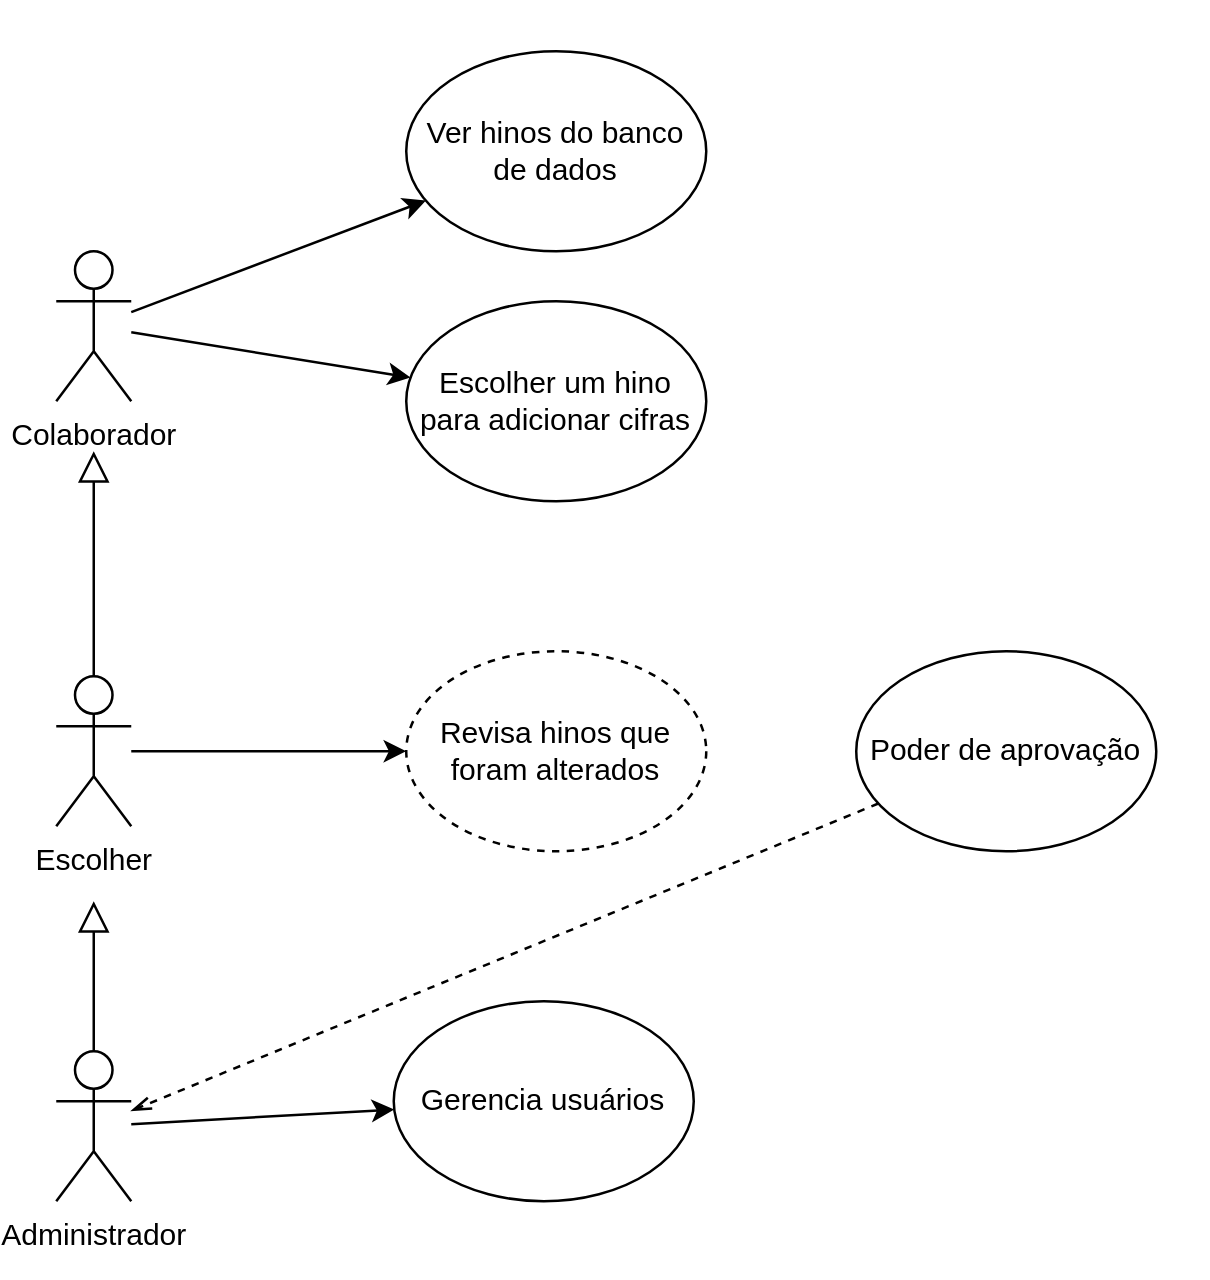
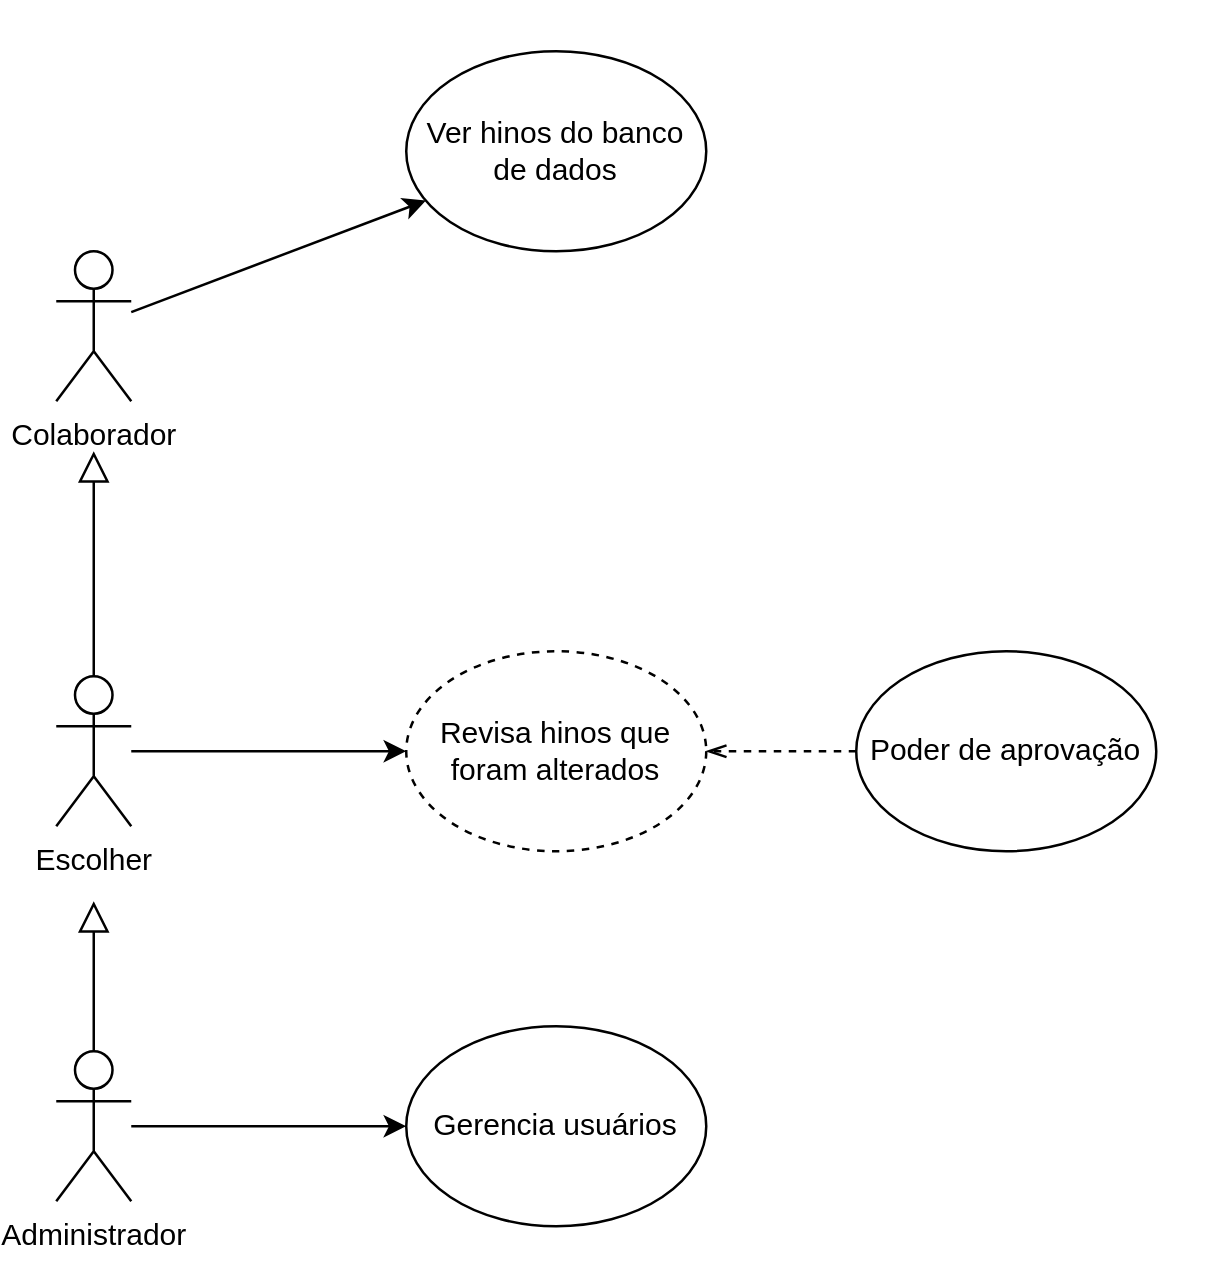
edge "Colaborador" -> "Escolher um hino para adicionar cifras": removed
node "Escolher um hino para adicionar cifras": removed
edge "Poder de aprovação" -> "Administrador": now "Poder de aprovação" -> "Revisa hinos que foram alterados"
node "Gerencia usuários": moved (544, 1101) -> (556, 1126)
